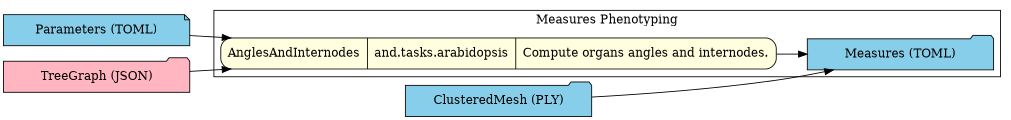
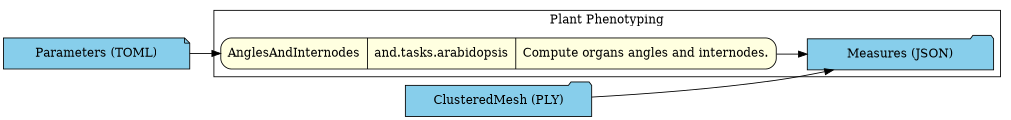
cluster "Measures Phenotyping": label "Measures Phenotyping" -> "Plant Phenotyping"
node "Measures (TOML)": label "Measures (TOML)" -> "Measures (JSON)"
node "TreeGraph (JSON)": removed
